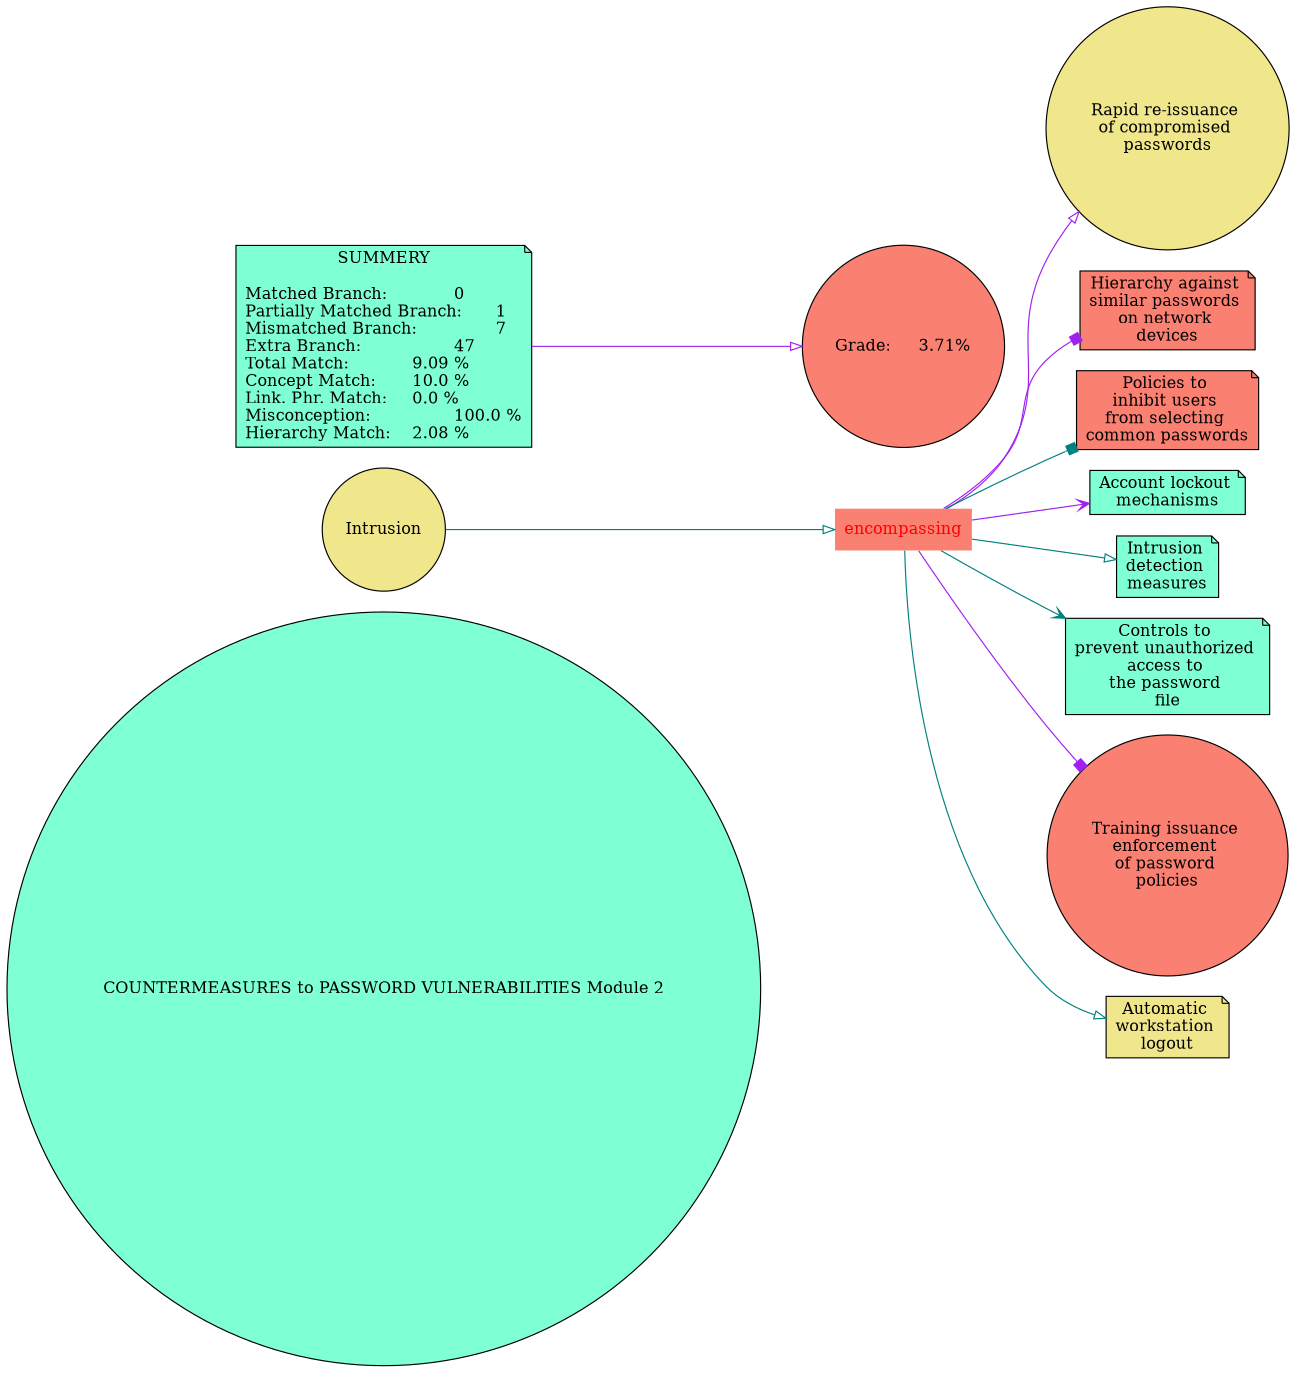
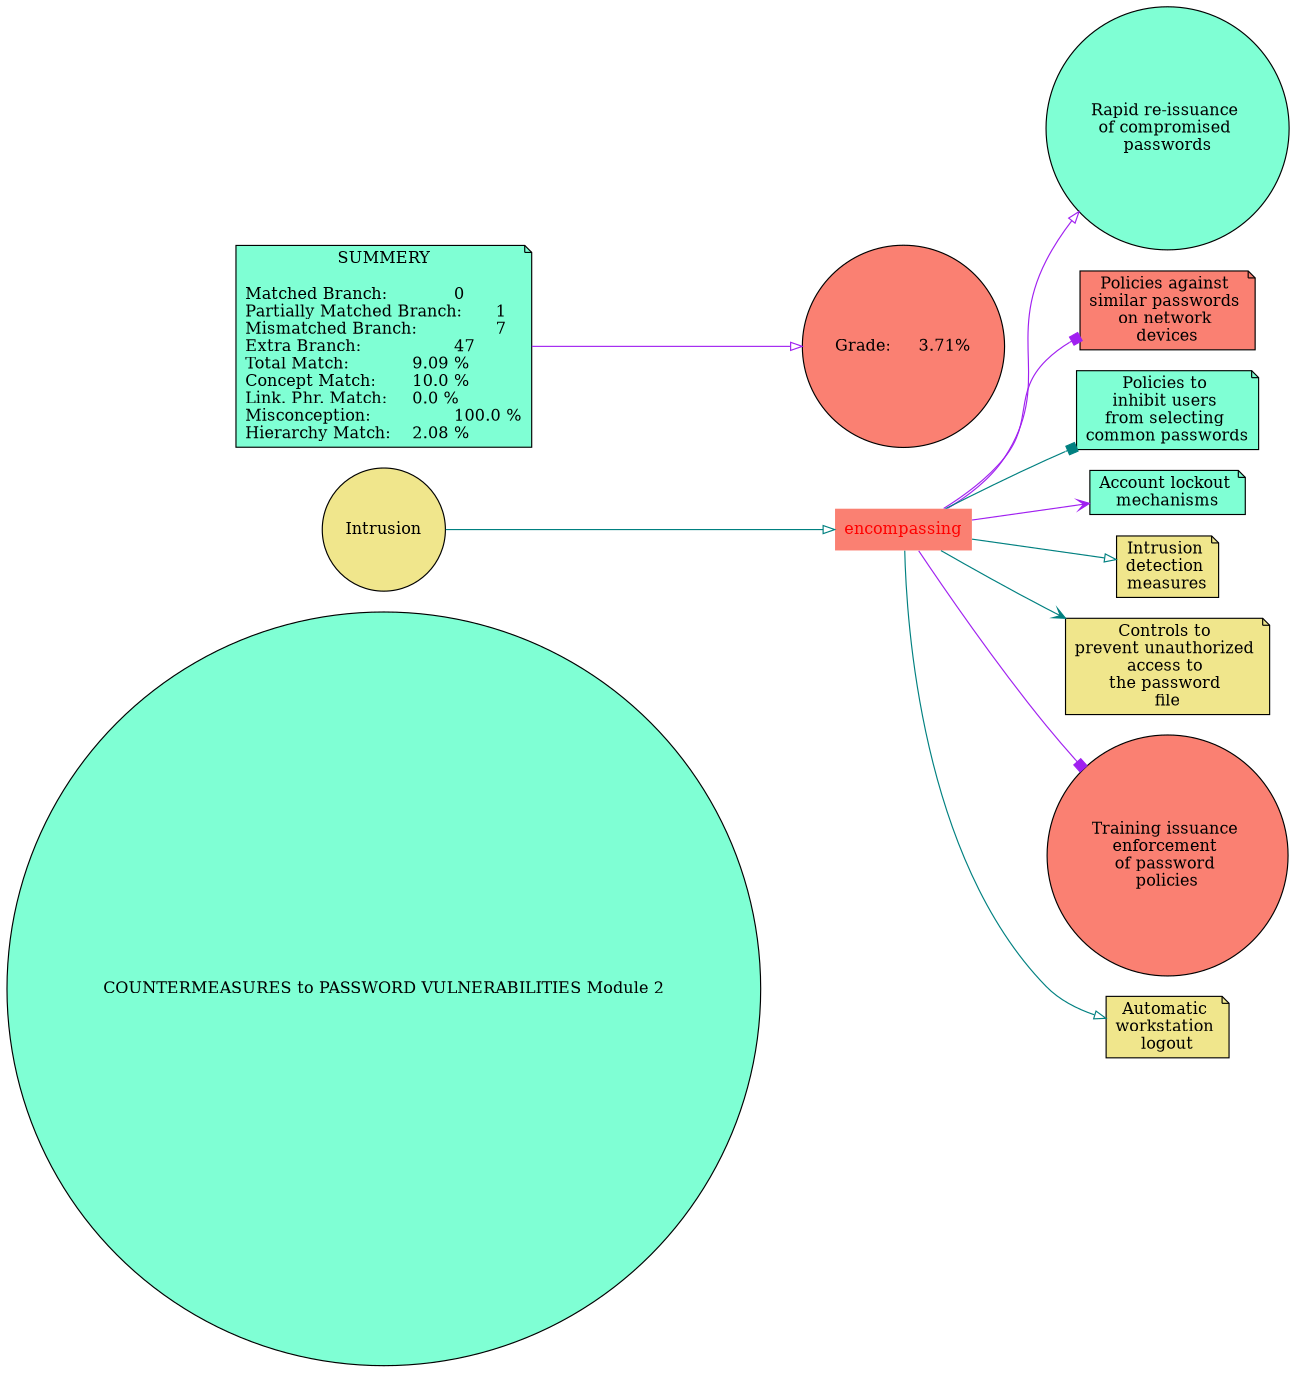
node "Rapid re-issuance of compromised passwords": fillcolor khaki -> aquamarine
node "Hierarchy against similar passwords on network devices": label "Hierarchy against similar passwords on network devices" -> "Policies against similar passwords on network devices"
node "Policies to inhibit users from selecting common passwords": fillcolor salmon -> aquamarine
node "Intrusion detection measures": fillcolor aquamarine -> khaki
node "Controls to prevent unauthorized access to the password file": fillcolor aquamarine -> khaki
